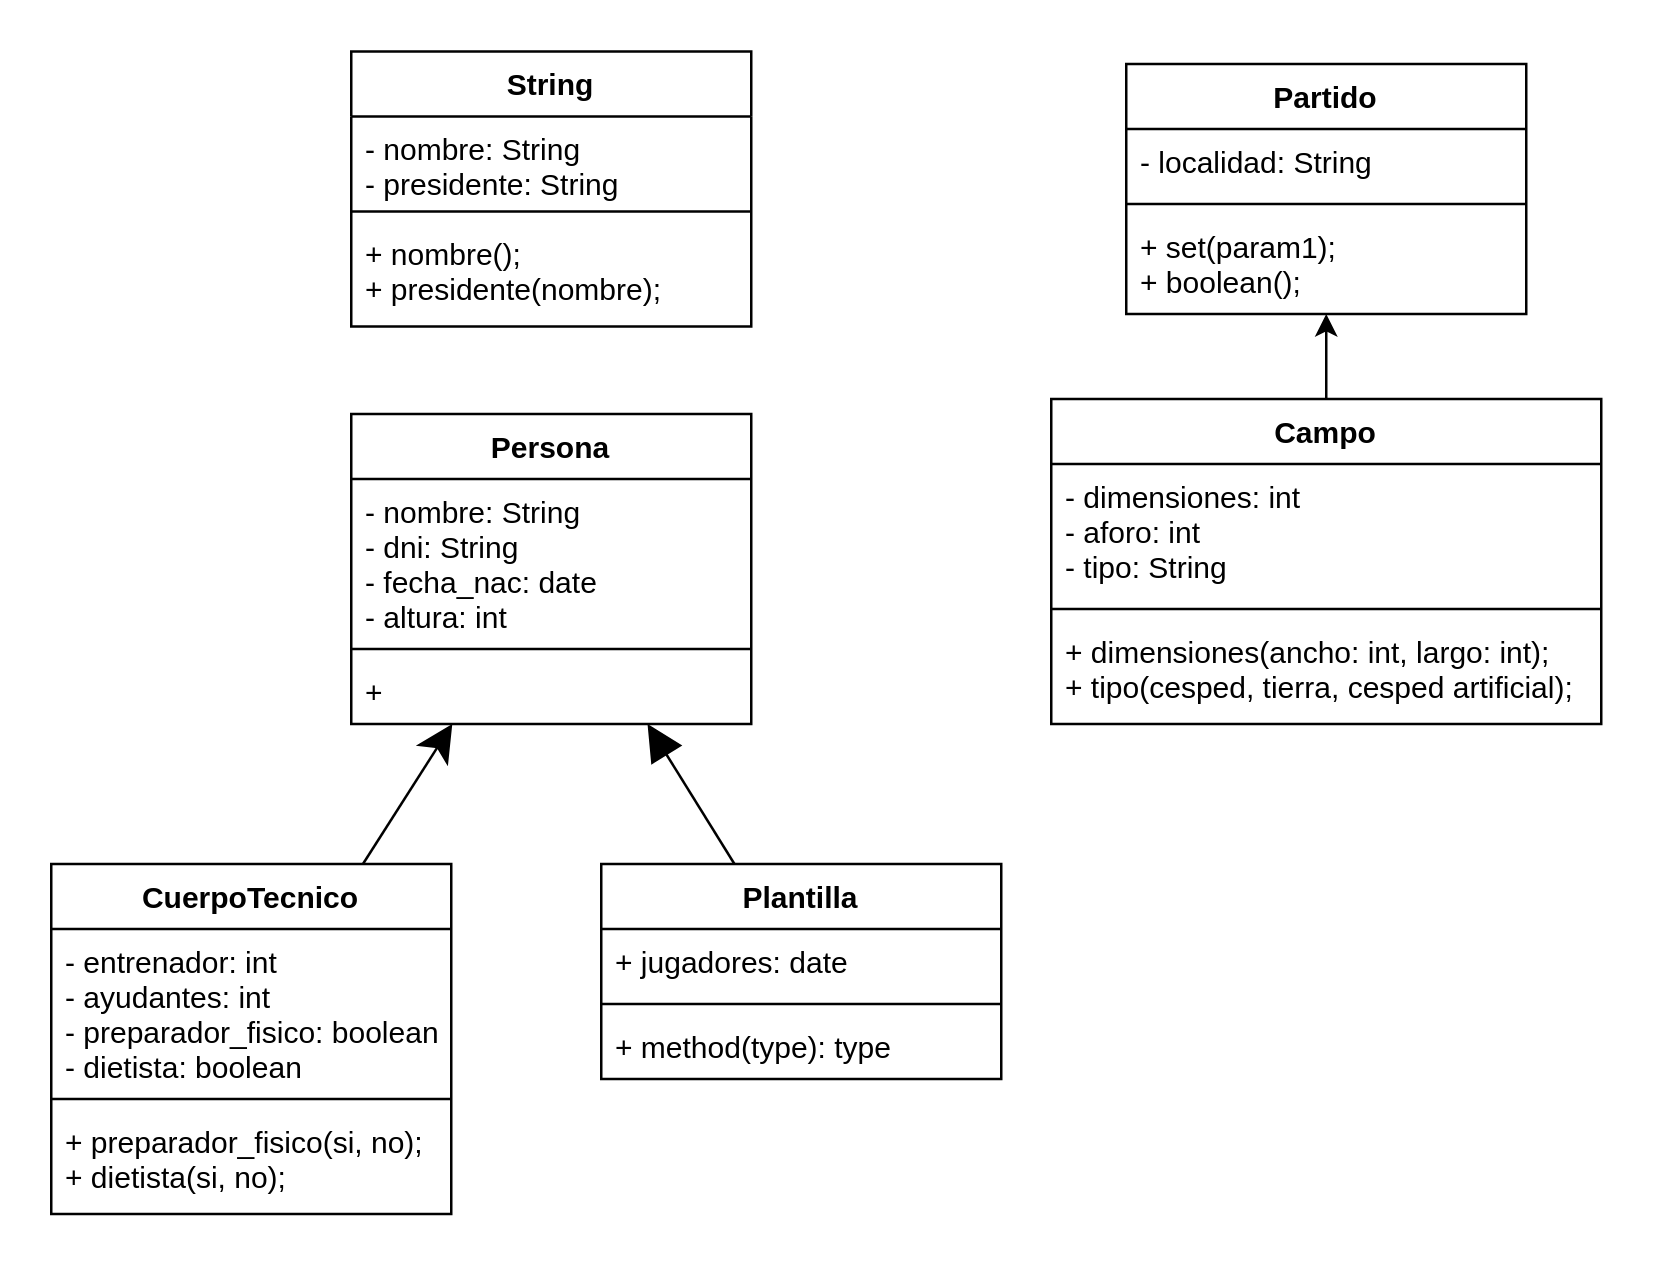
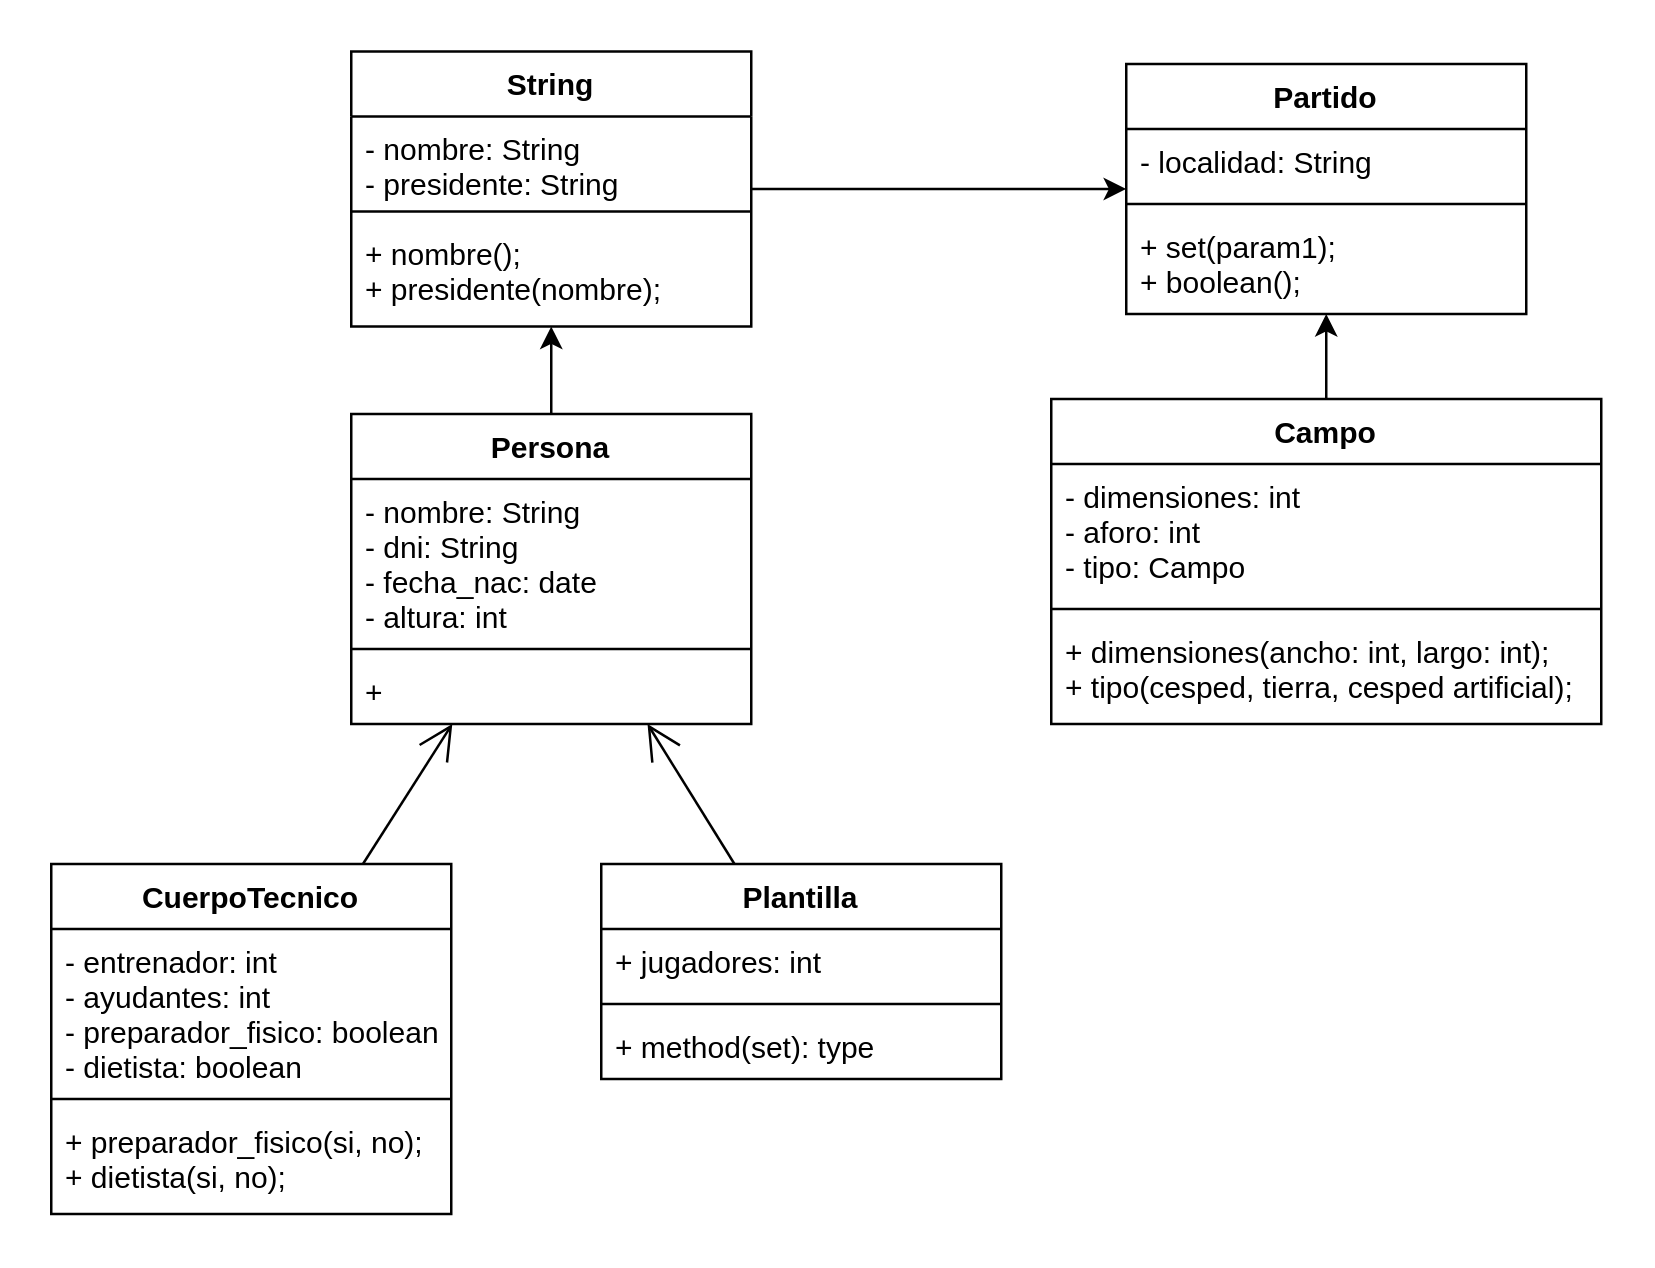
edge "String" -> "Partido": added
edge "Persona" -> "String": added
node "- dimensiones: int - aforo: int - tipo: String": label "- dimensiones: int - aforo: int - tipo: String" -> "- dimensiones: int - aforo: int - tipo: Campo"
edge "CuerpoTecnico" -> "Persona": arrowhead classic -> open
edge "Plantilla" -> "Persona": arrowhead block -> open
node "+ jugadores: date": label "+ jugadores: date" -> "+ jugadores: int"
node "+ method(type): type": label "+ method(type): type" -> "+ method(set): type"
